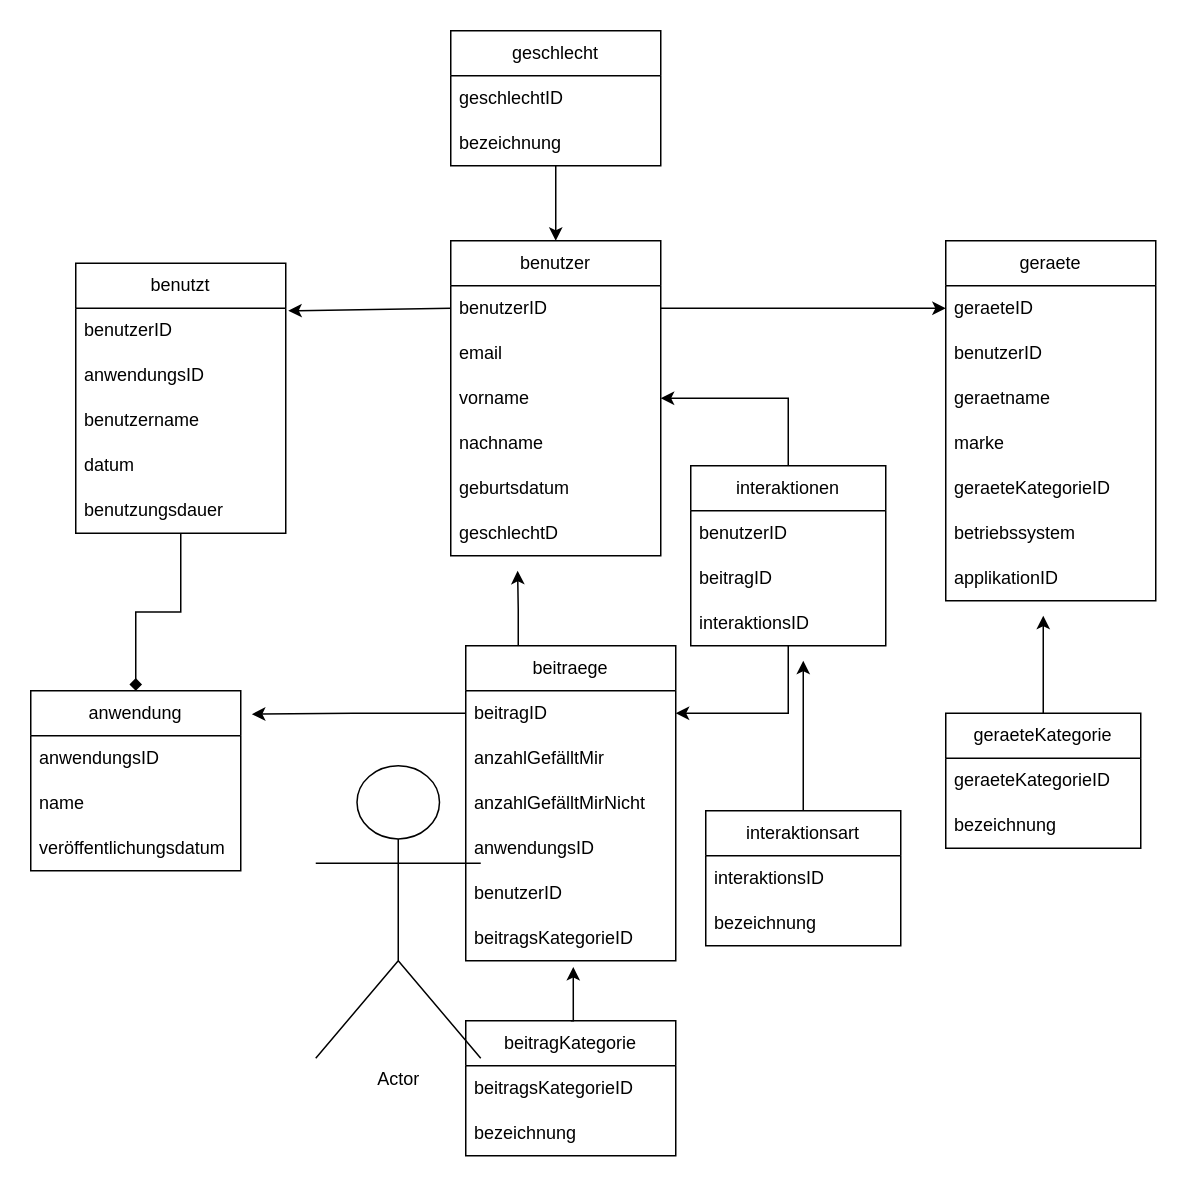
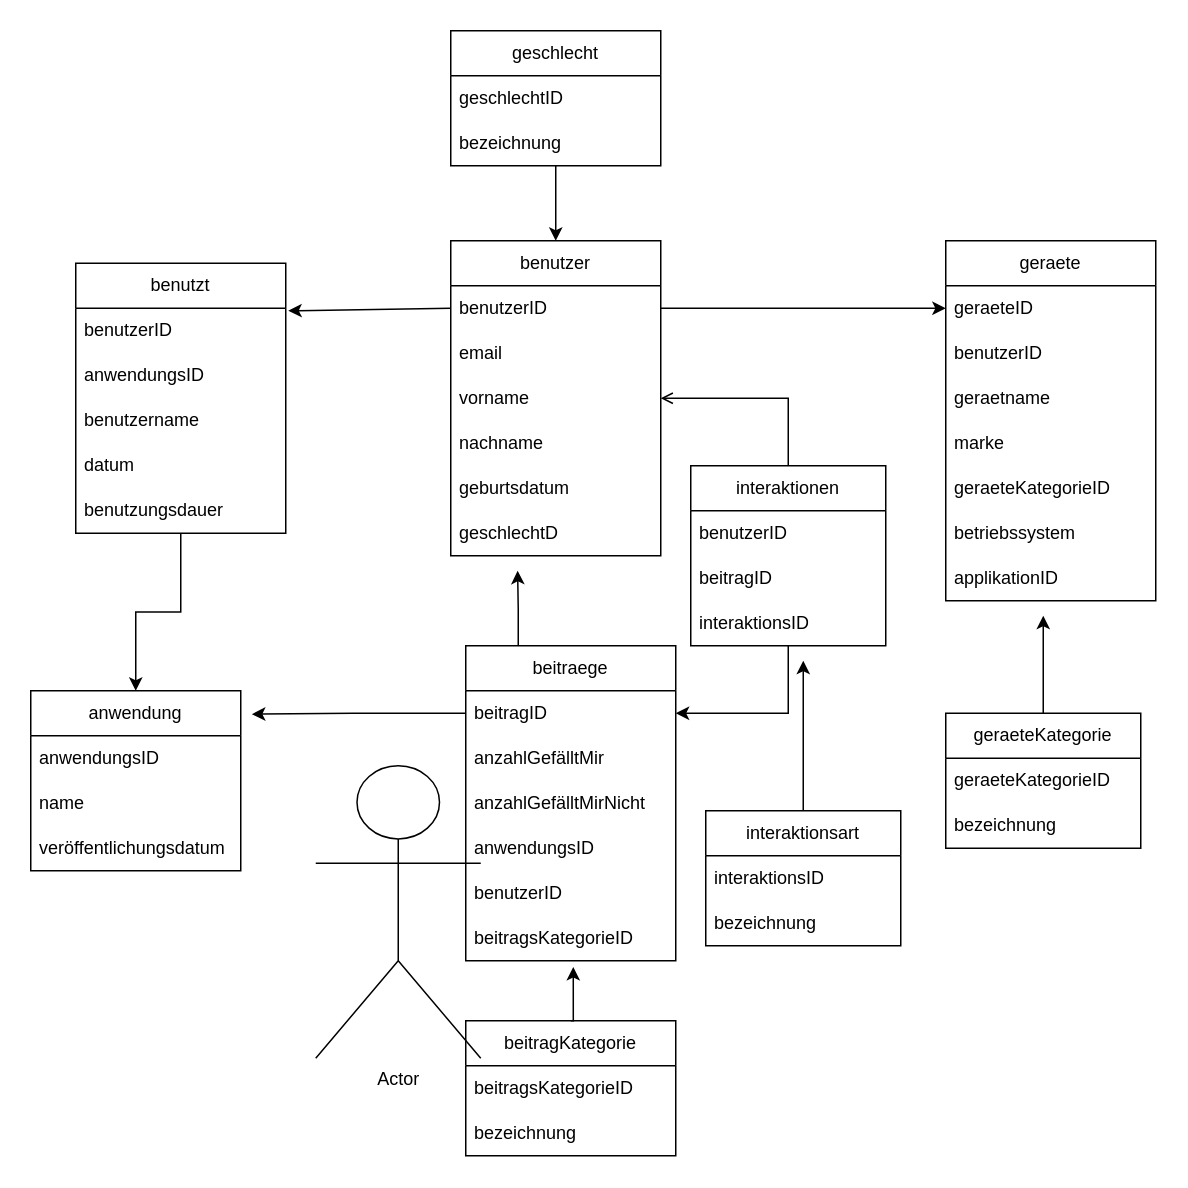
edge "interaktionen" -> "vorname": arrowhead classic -> open
edge "benutzt" -> "anwendung": arrowhead diamond -> classic
